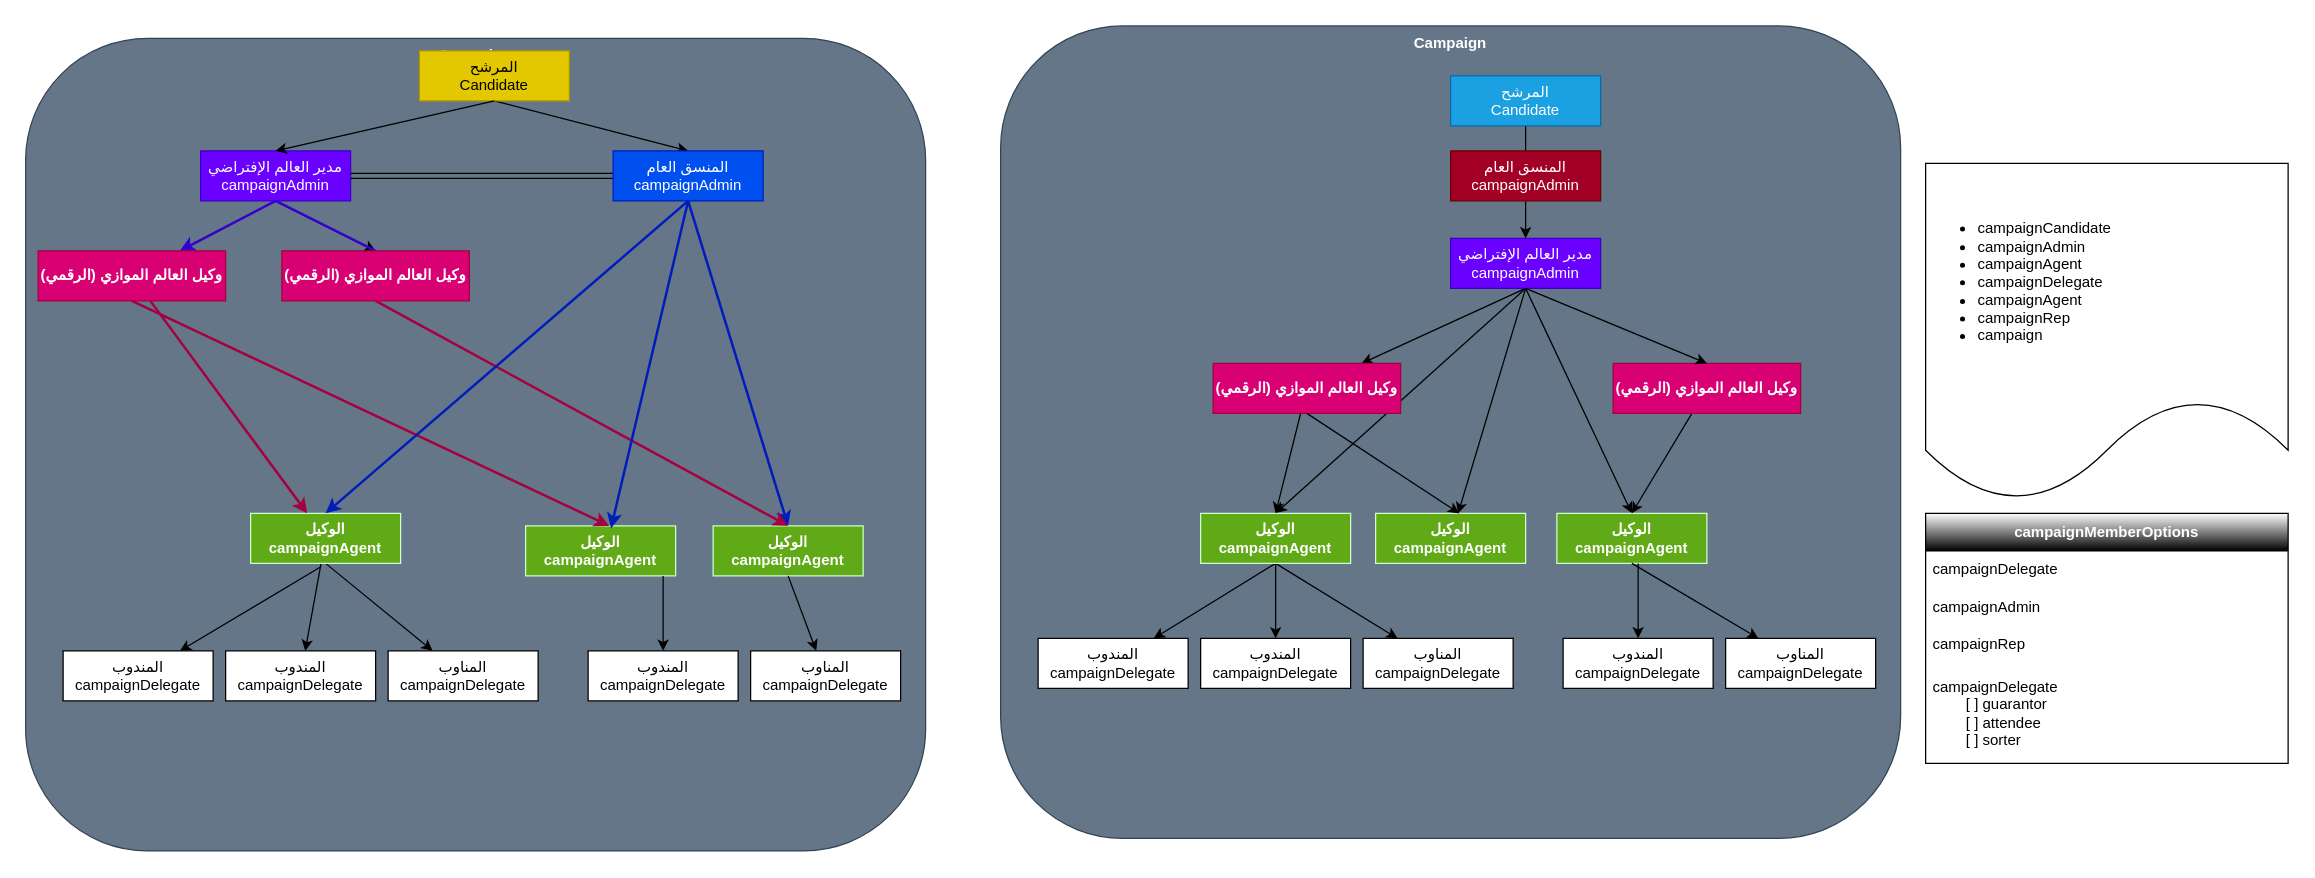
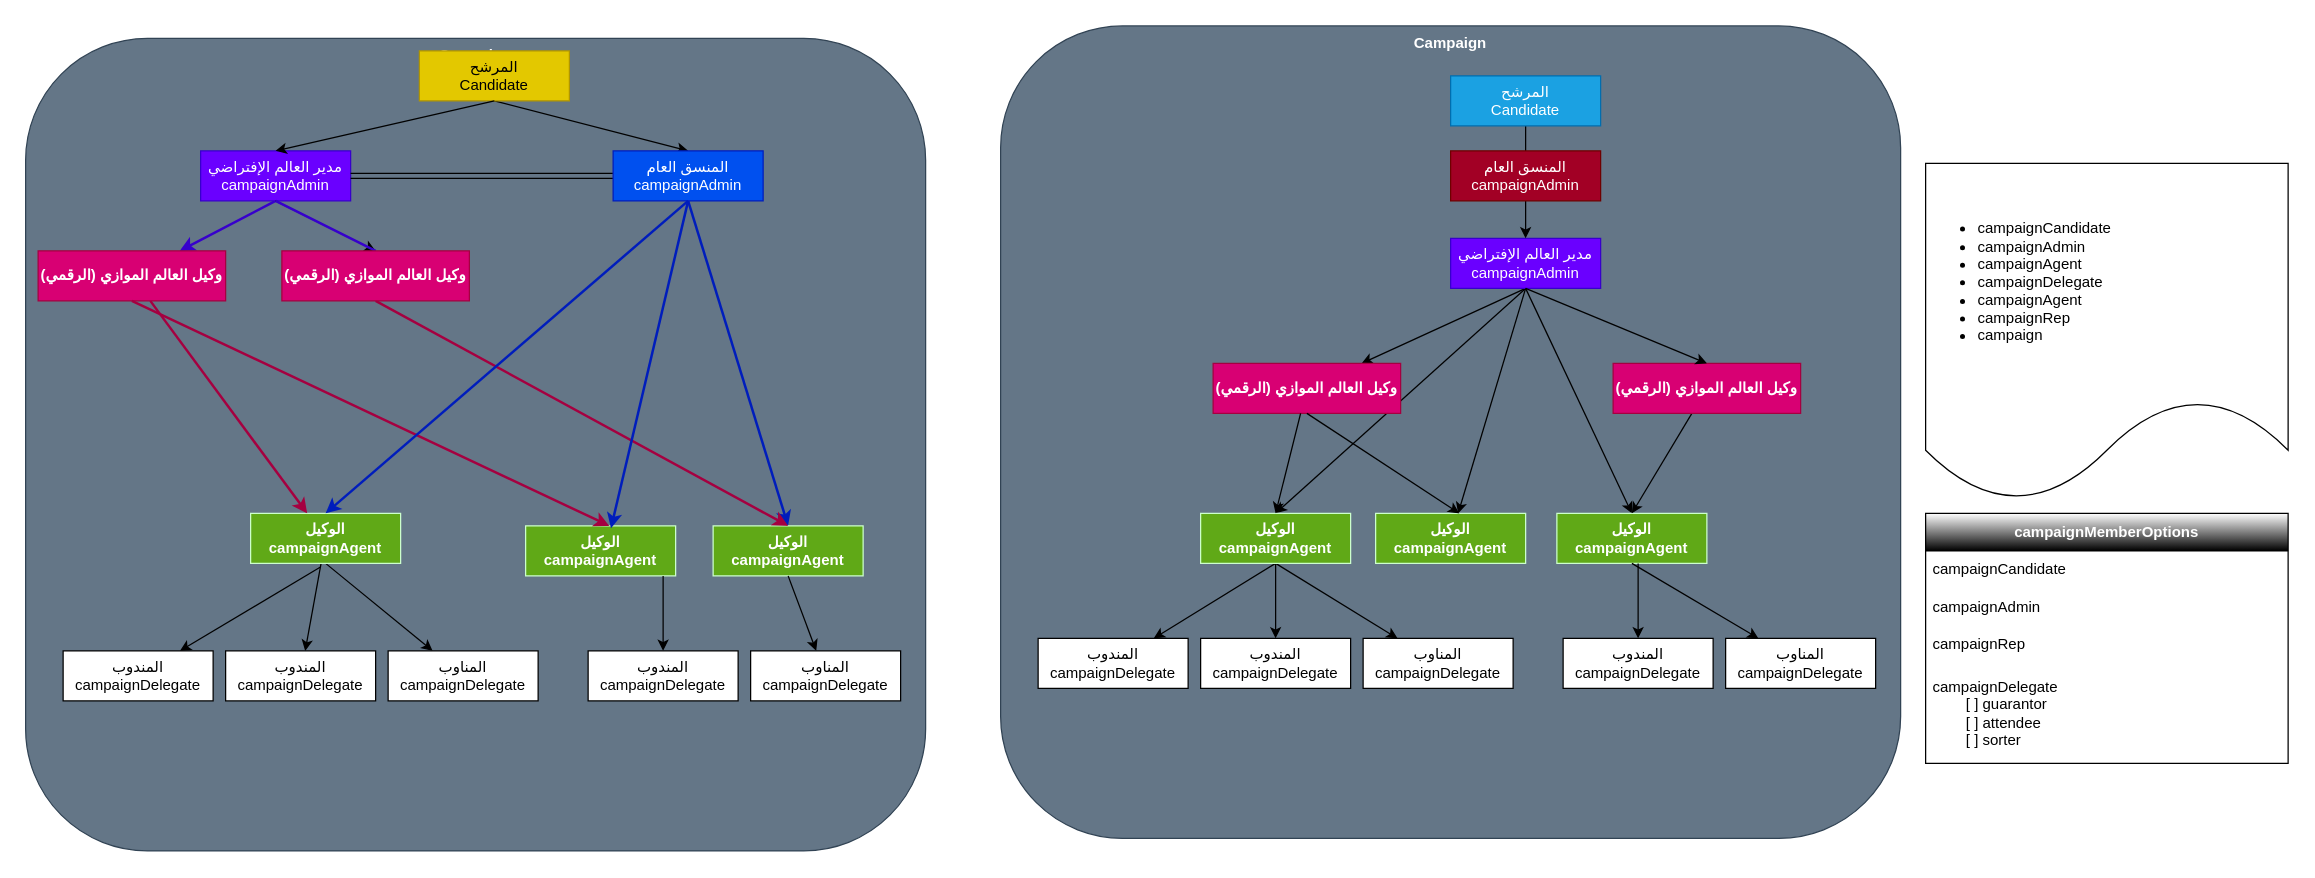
node "campaignDelegate": label "campaignDelegate" -> "campaignCandidate"
